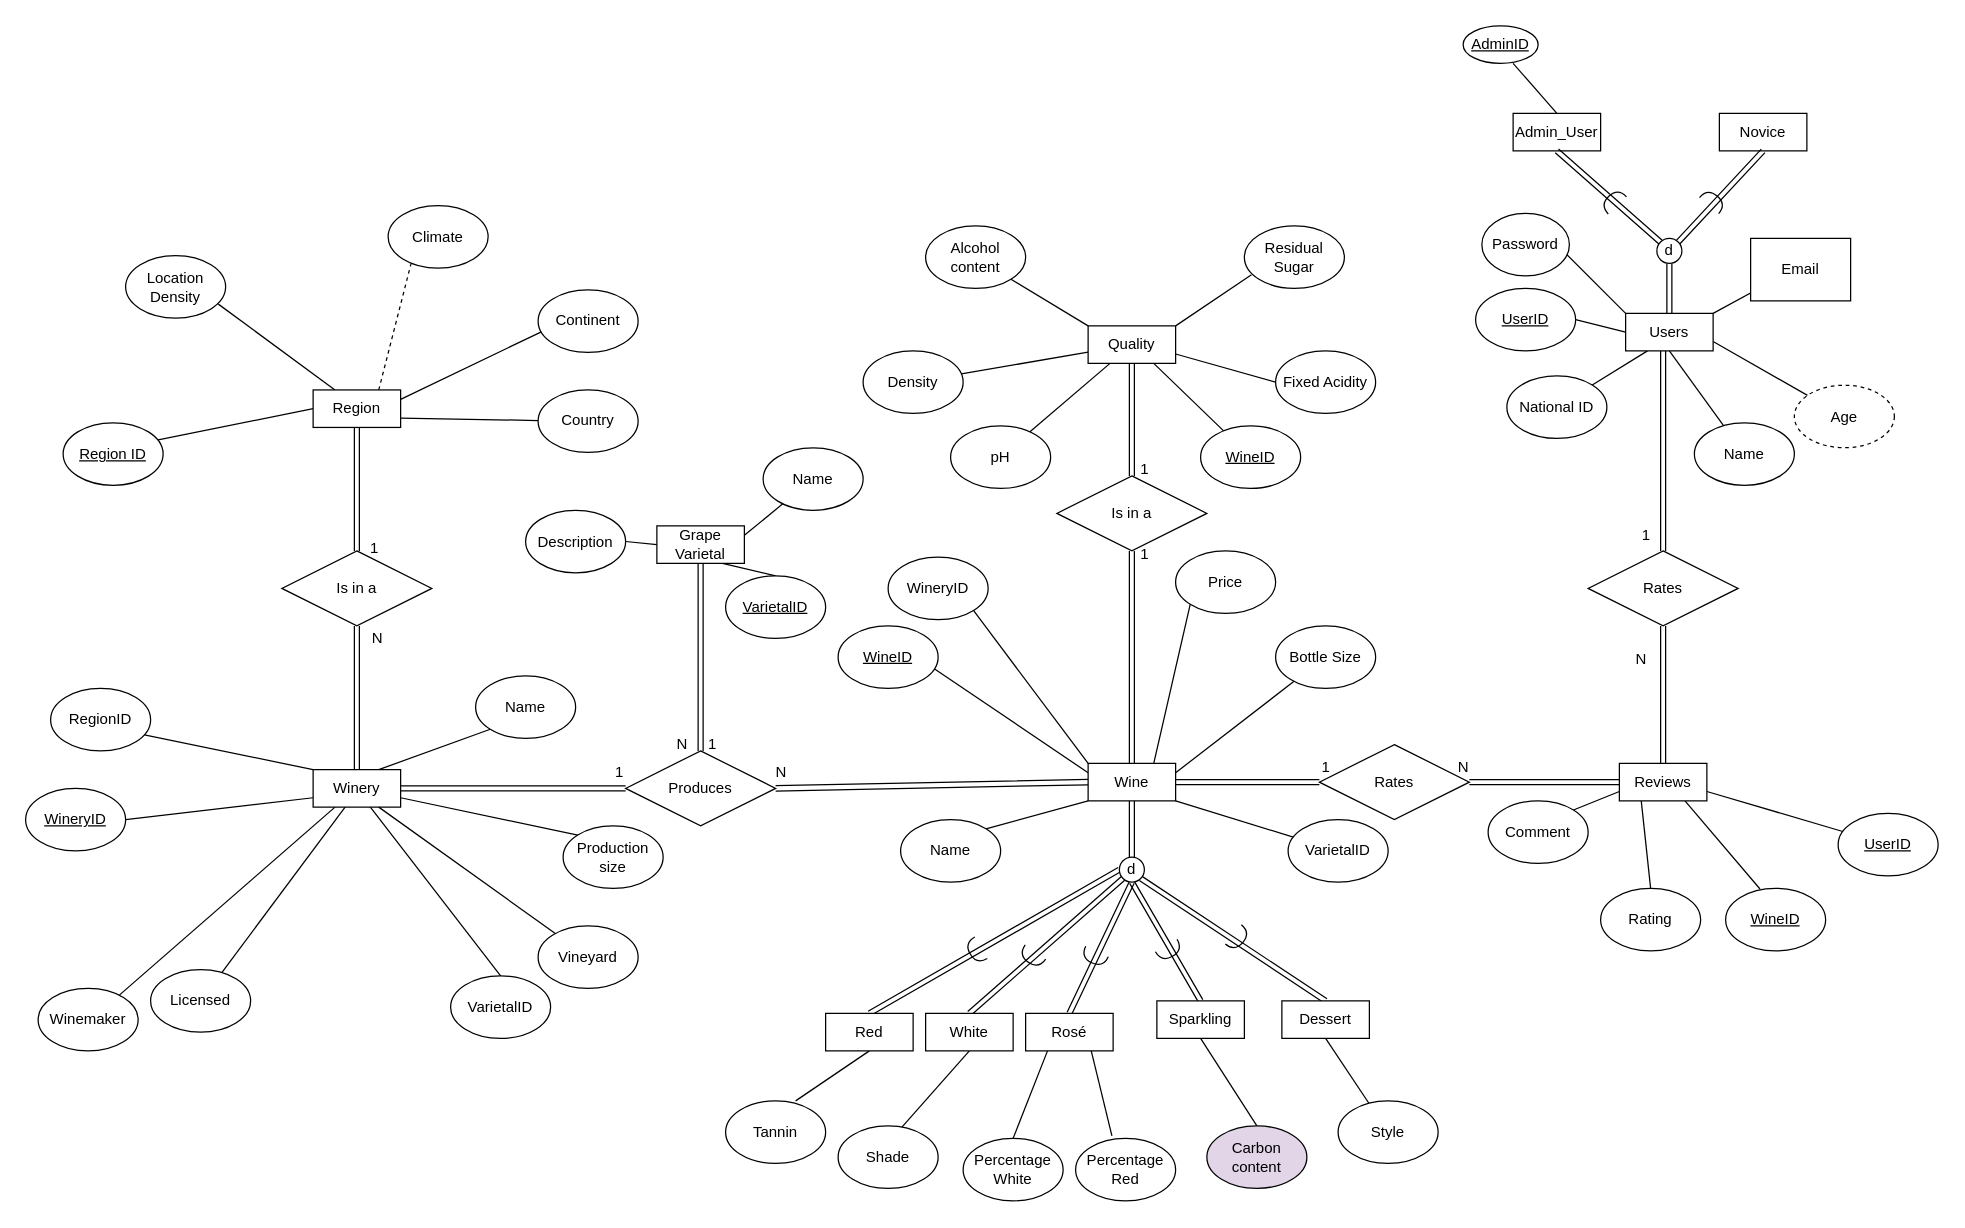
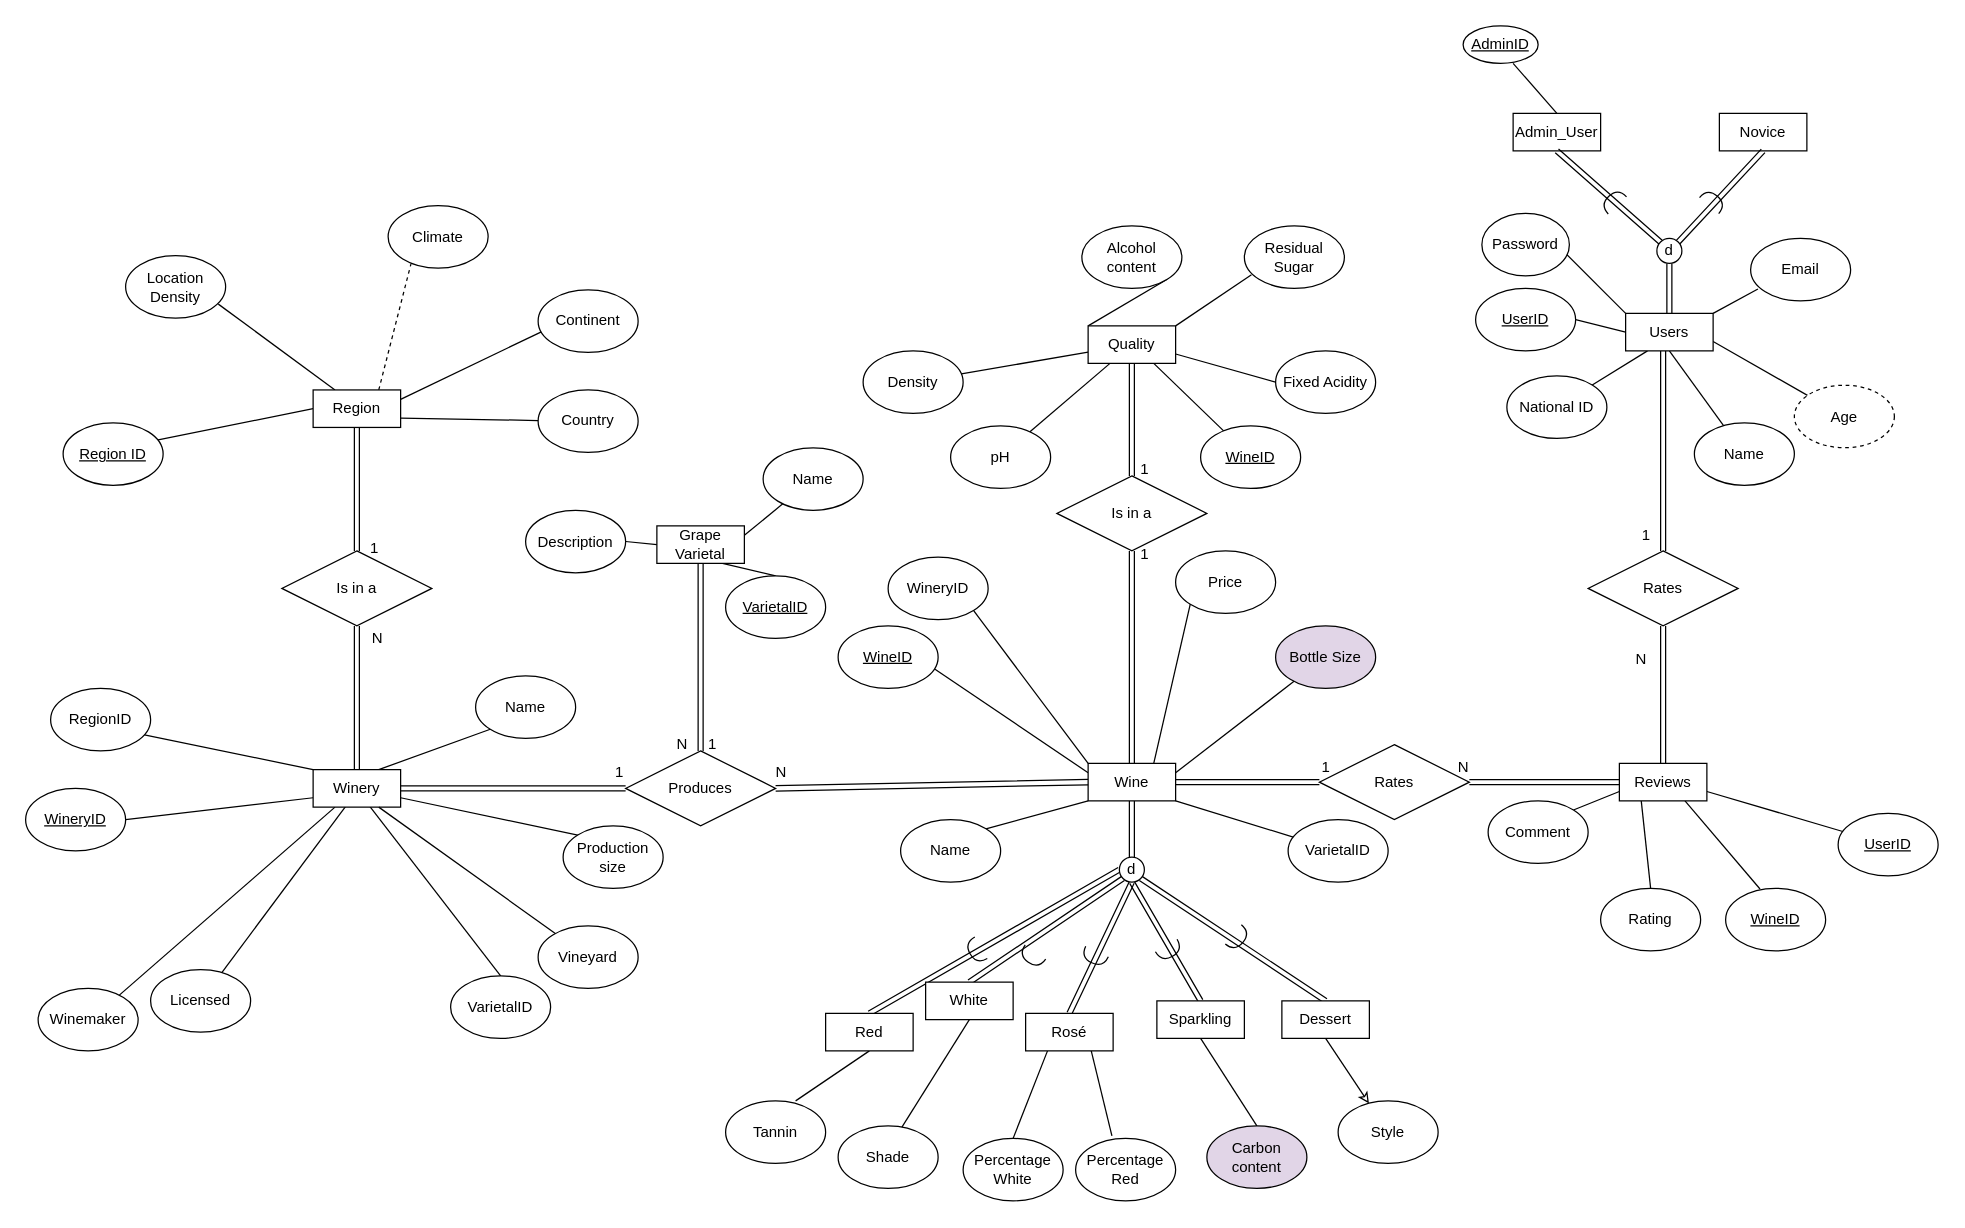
node "Alcohol content": moved (976, 257) -> (1132, 257)
node "Email": shape rectangle -> ellipse
node "Bottle Size": fillcolor #ffffff -> #e1d5e7
node "White": moved (969, 1032) -> (969, 1001)
edge "Dessert" -- "Style": arrowhead none -> classic
